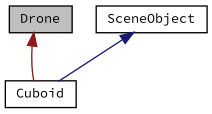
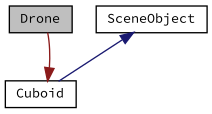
edge "Cuboid" -> "Drone": reversed
